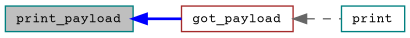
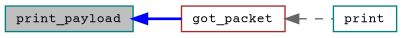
node "got_payload": label "got_payload" -> "got_packet"
